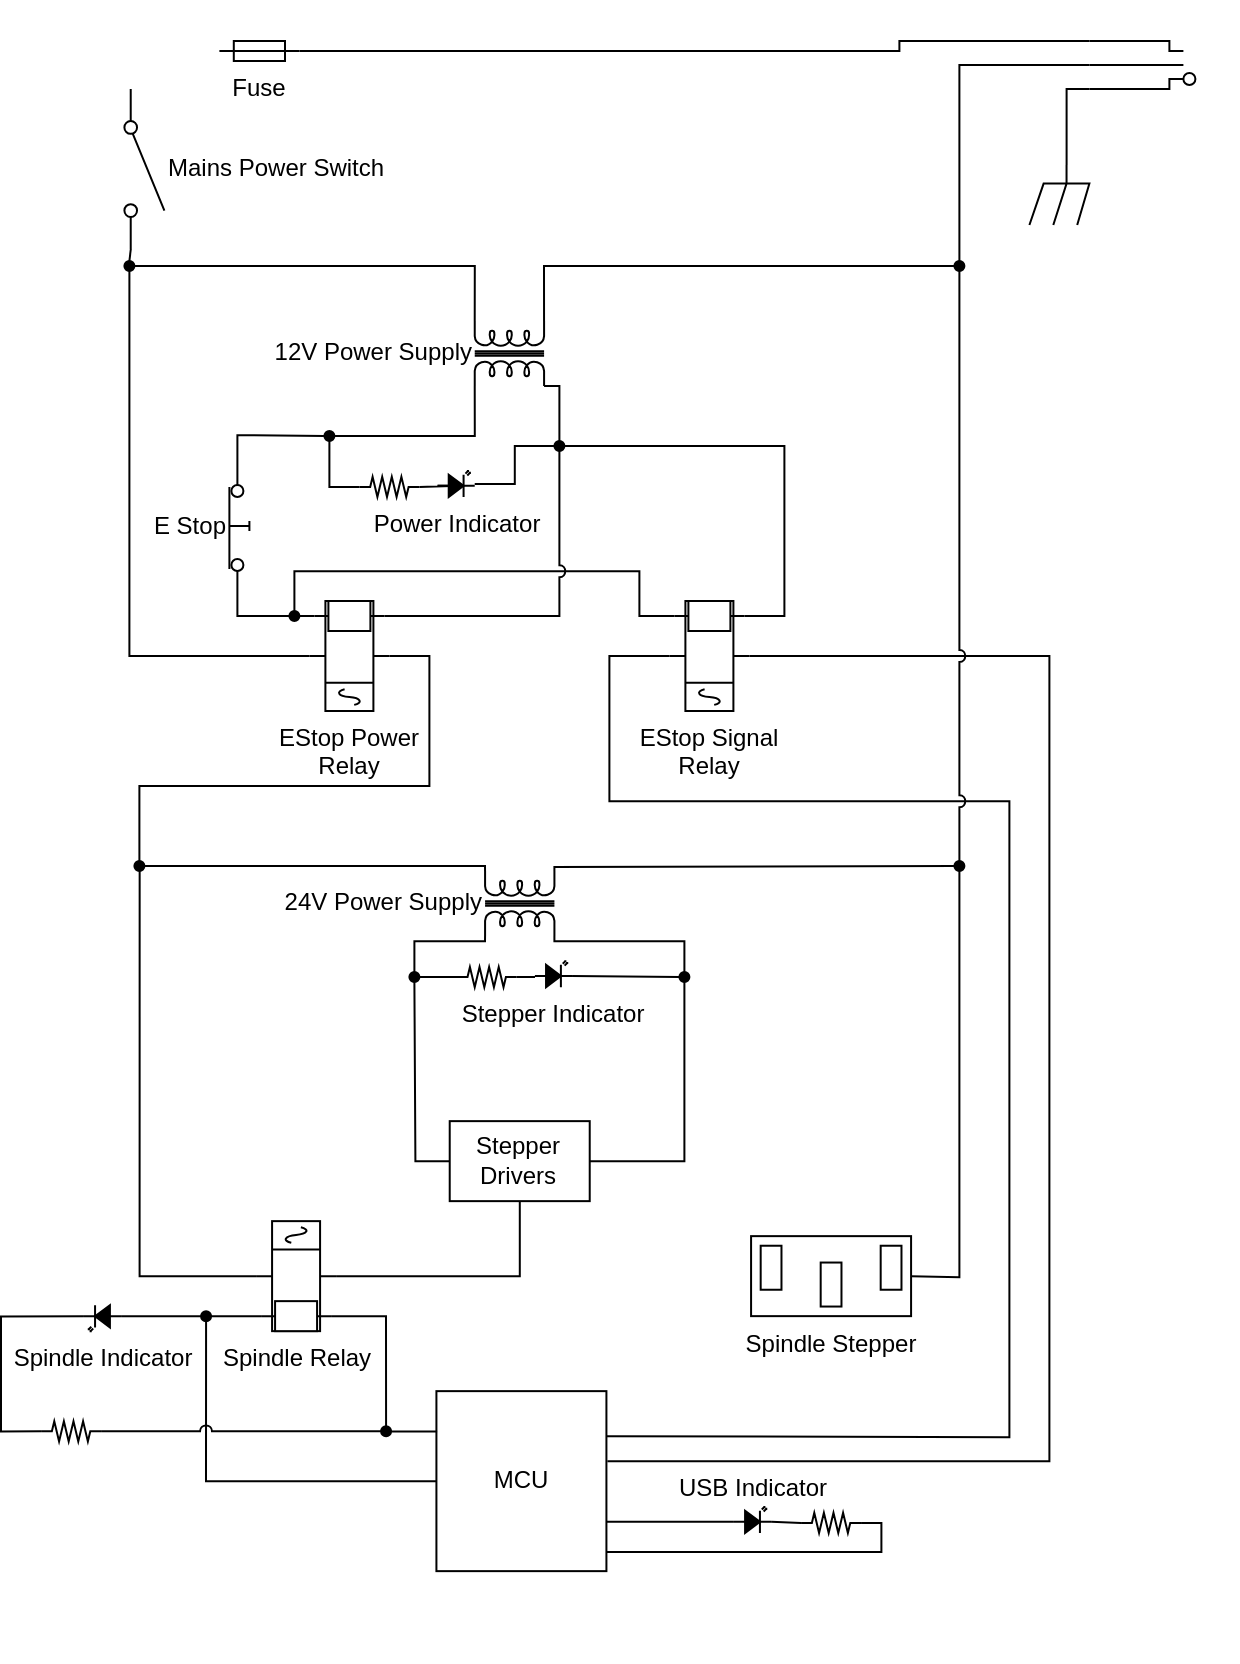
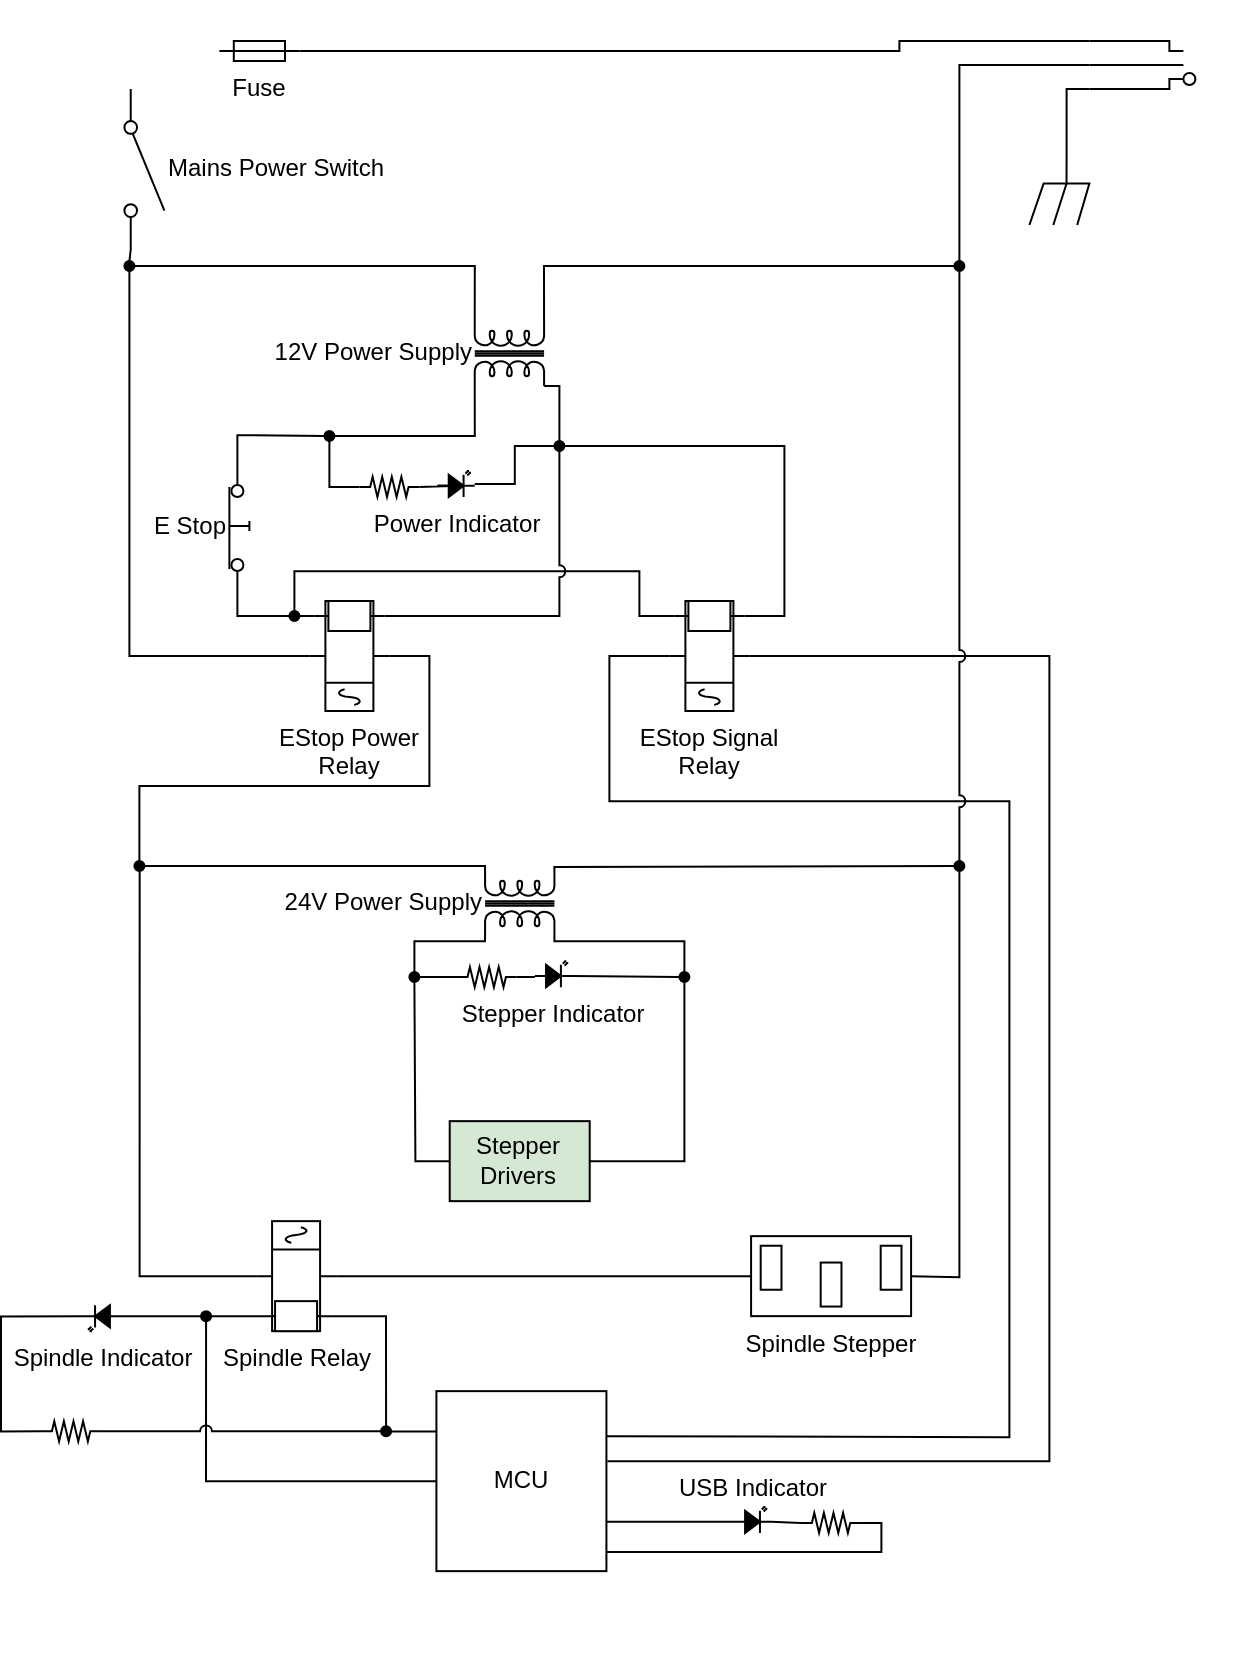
node "Stepper Drivers": fillcolor #ffffff -> #d5e8d4
edge "Stepper Drivers" -- "Spindle Relay": now "Spindle Stepper" -- "Spindle Relay"
